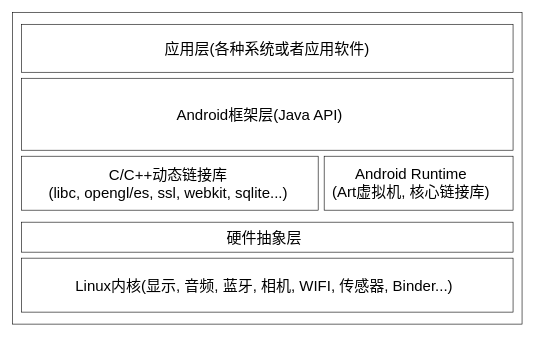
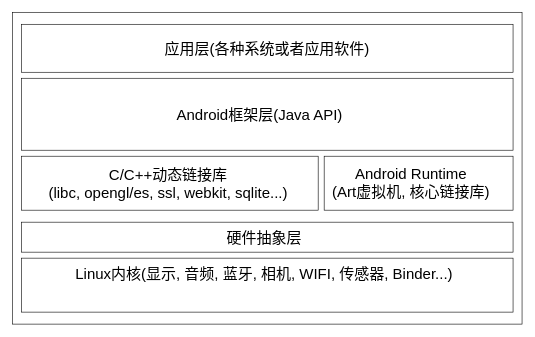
node "Linux内核(显示, 音频, 蓝牙, 相机, WIFI, 传感器, Binder...)": moved (264, 285) -> (264, 273)
